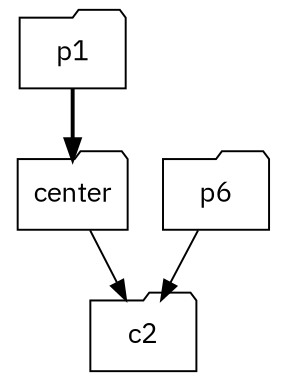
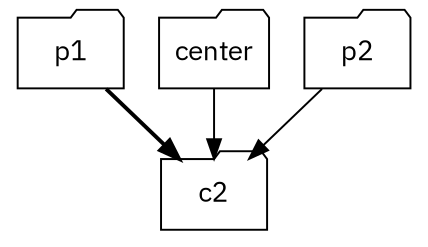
edge "p1" -> "center": now "p1" -> "c2"
node "p6": label "p6" -> "p2"
